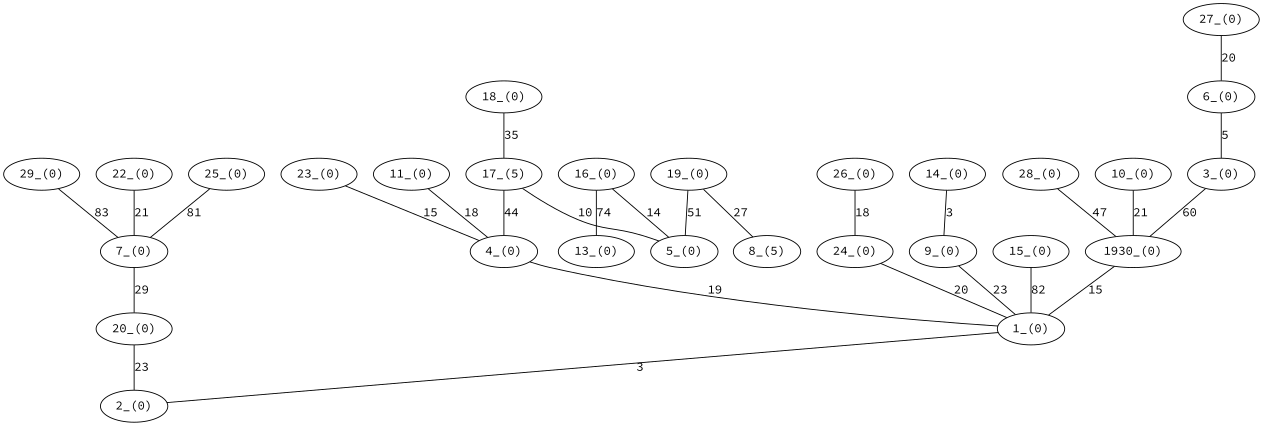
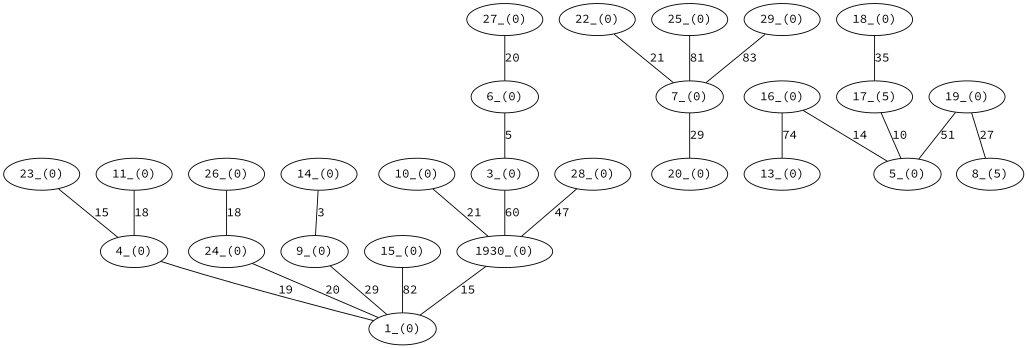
edge "17_(5)" -- "4_(0)": removed, label "44"
edge "9_(0)" -- "1_(0)": label "23" -> "29"
node "2_(0)": removed
